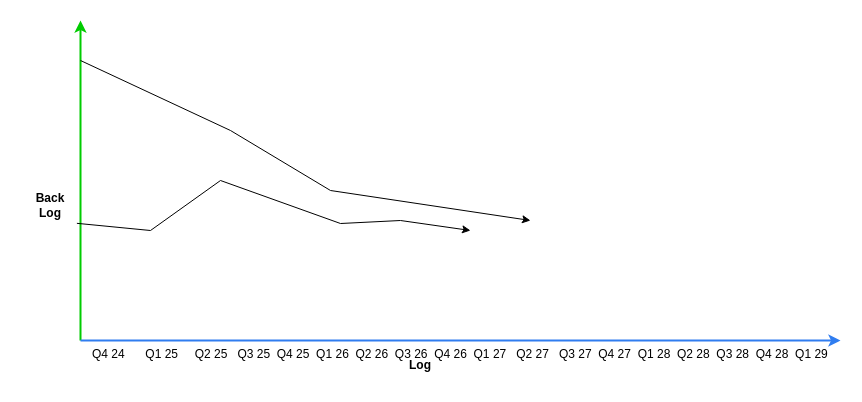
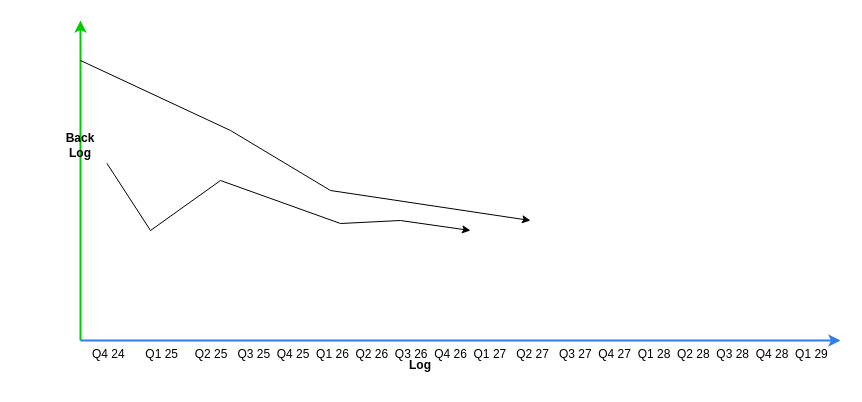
node "Back Log": moved (51, 206) -> (81, 146)
